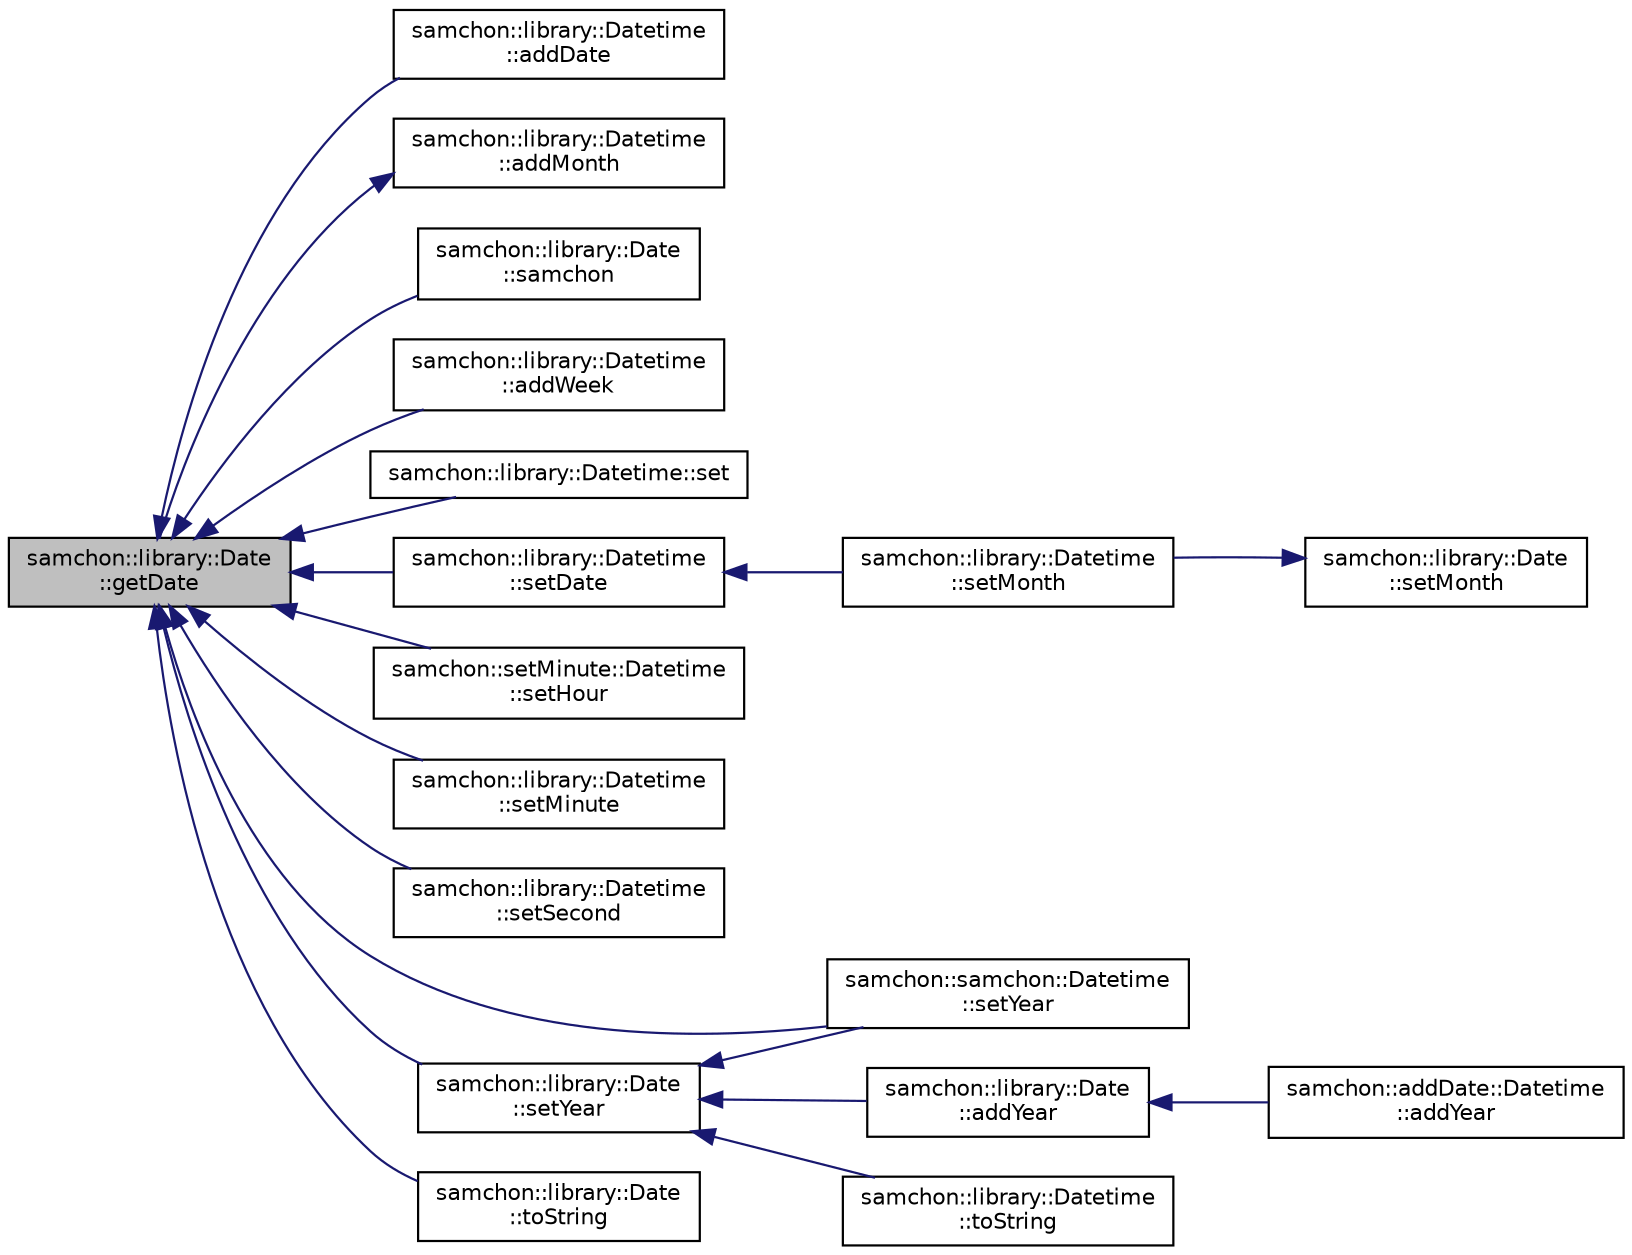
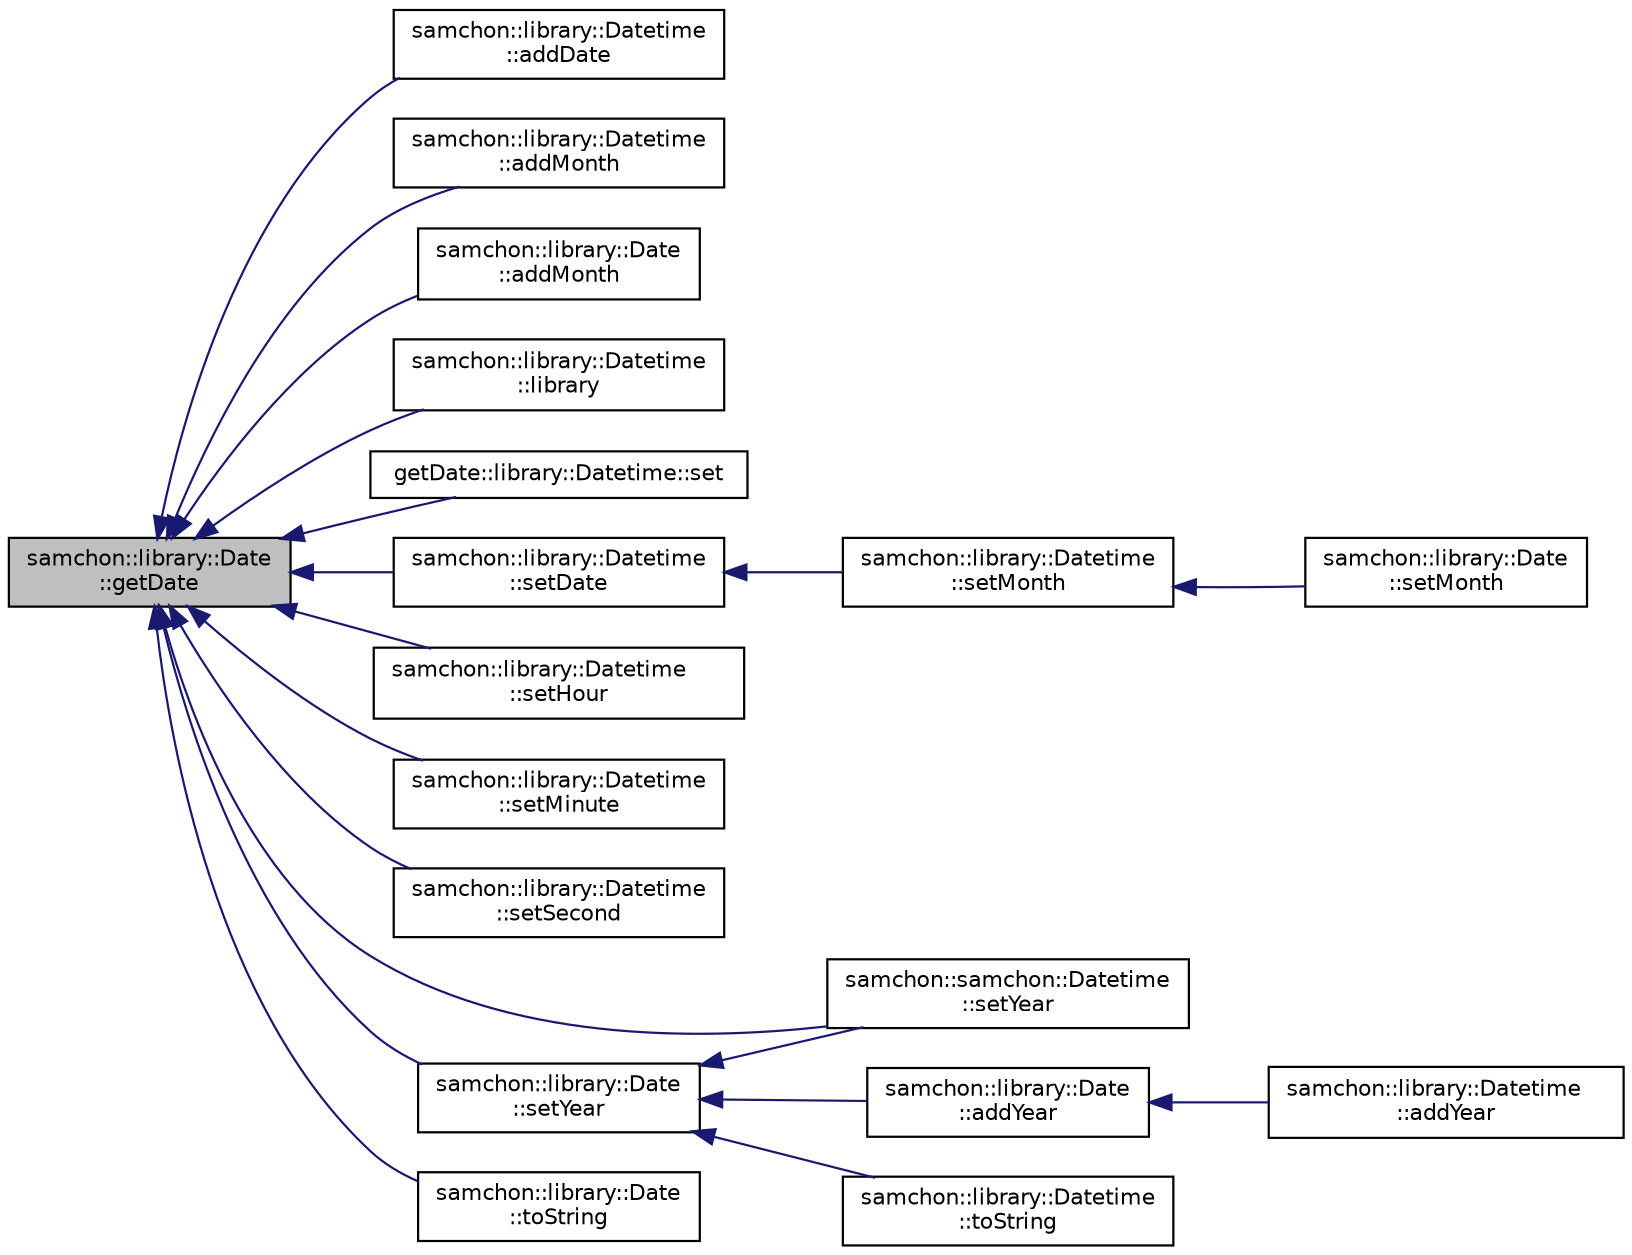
node "samchon::library::Date ::samchon": label "samchon::library::Date ::samchon" -> "samchon::library::Date ::addMonth"
edge "samchon::library::Date ::getDate" -> "samchon::library::Datetime ::addMonth": reversed
node "samchon::library::Datetime ::addWeek": label "samchon::library::Datetime ::addWeek" -> "samchon::library::Datetime ::library"
node "samchon::library::Datetime::set": label "samchon::library::Datetime::set" -> "getDate::library::Datetime::set"
edge "samchon::library::Datetime ::setMonth" -> "samchon::library::Date ::setMonth": reversed
node "samchon::setMinute::Datetime ::setHour": label "samchon::setMinute::Datetime ::setHour" -> "samchon::library::Datetime ::setHour"
node "samchon::addDate::Datetime ::addYear": label "samchon::addDate::Datetime ::addYear" -> "samchon::library::Datetime ::addYear"
